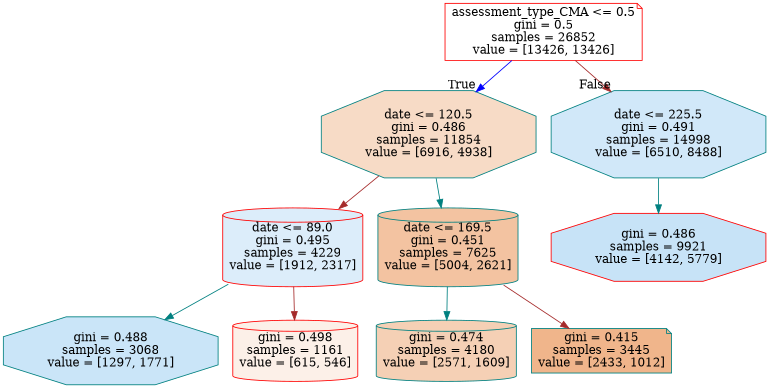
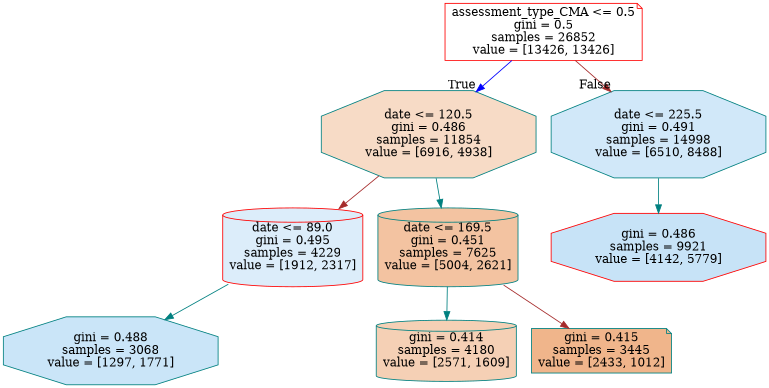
node "gini = 0.498 samples = 1161 value = [615, 546]": removed
node "gini = 0.474 samples = 4180 value = [2571, 1609]": label "gini = 0.474 samples = 4180 value = [2571, 1609]" -> "gini = 0.414 samples = 4180 value = [2571, 1609]"
